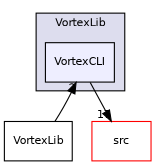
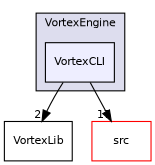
cluster "VortexLib": label "VortexLib" -> "VortexEngine"
edge "VortexLib" -> "VortexCLI": reversed
